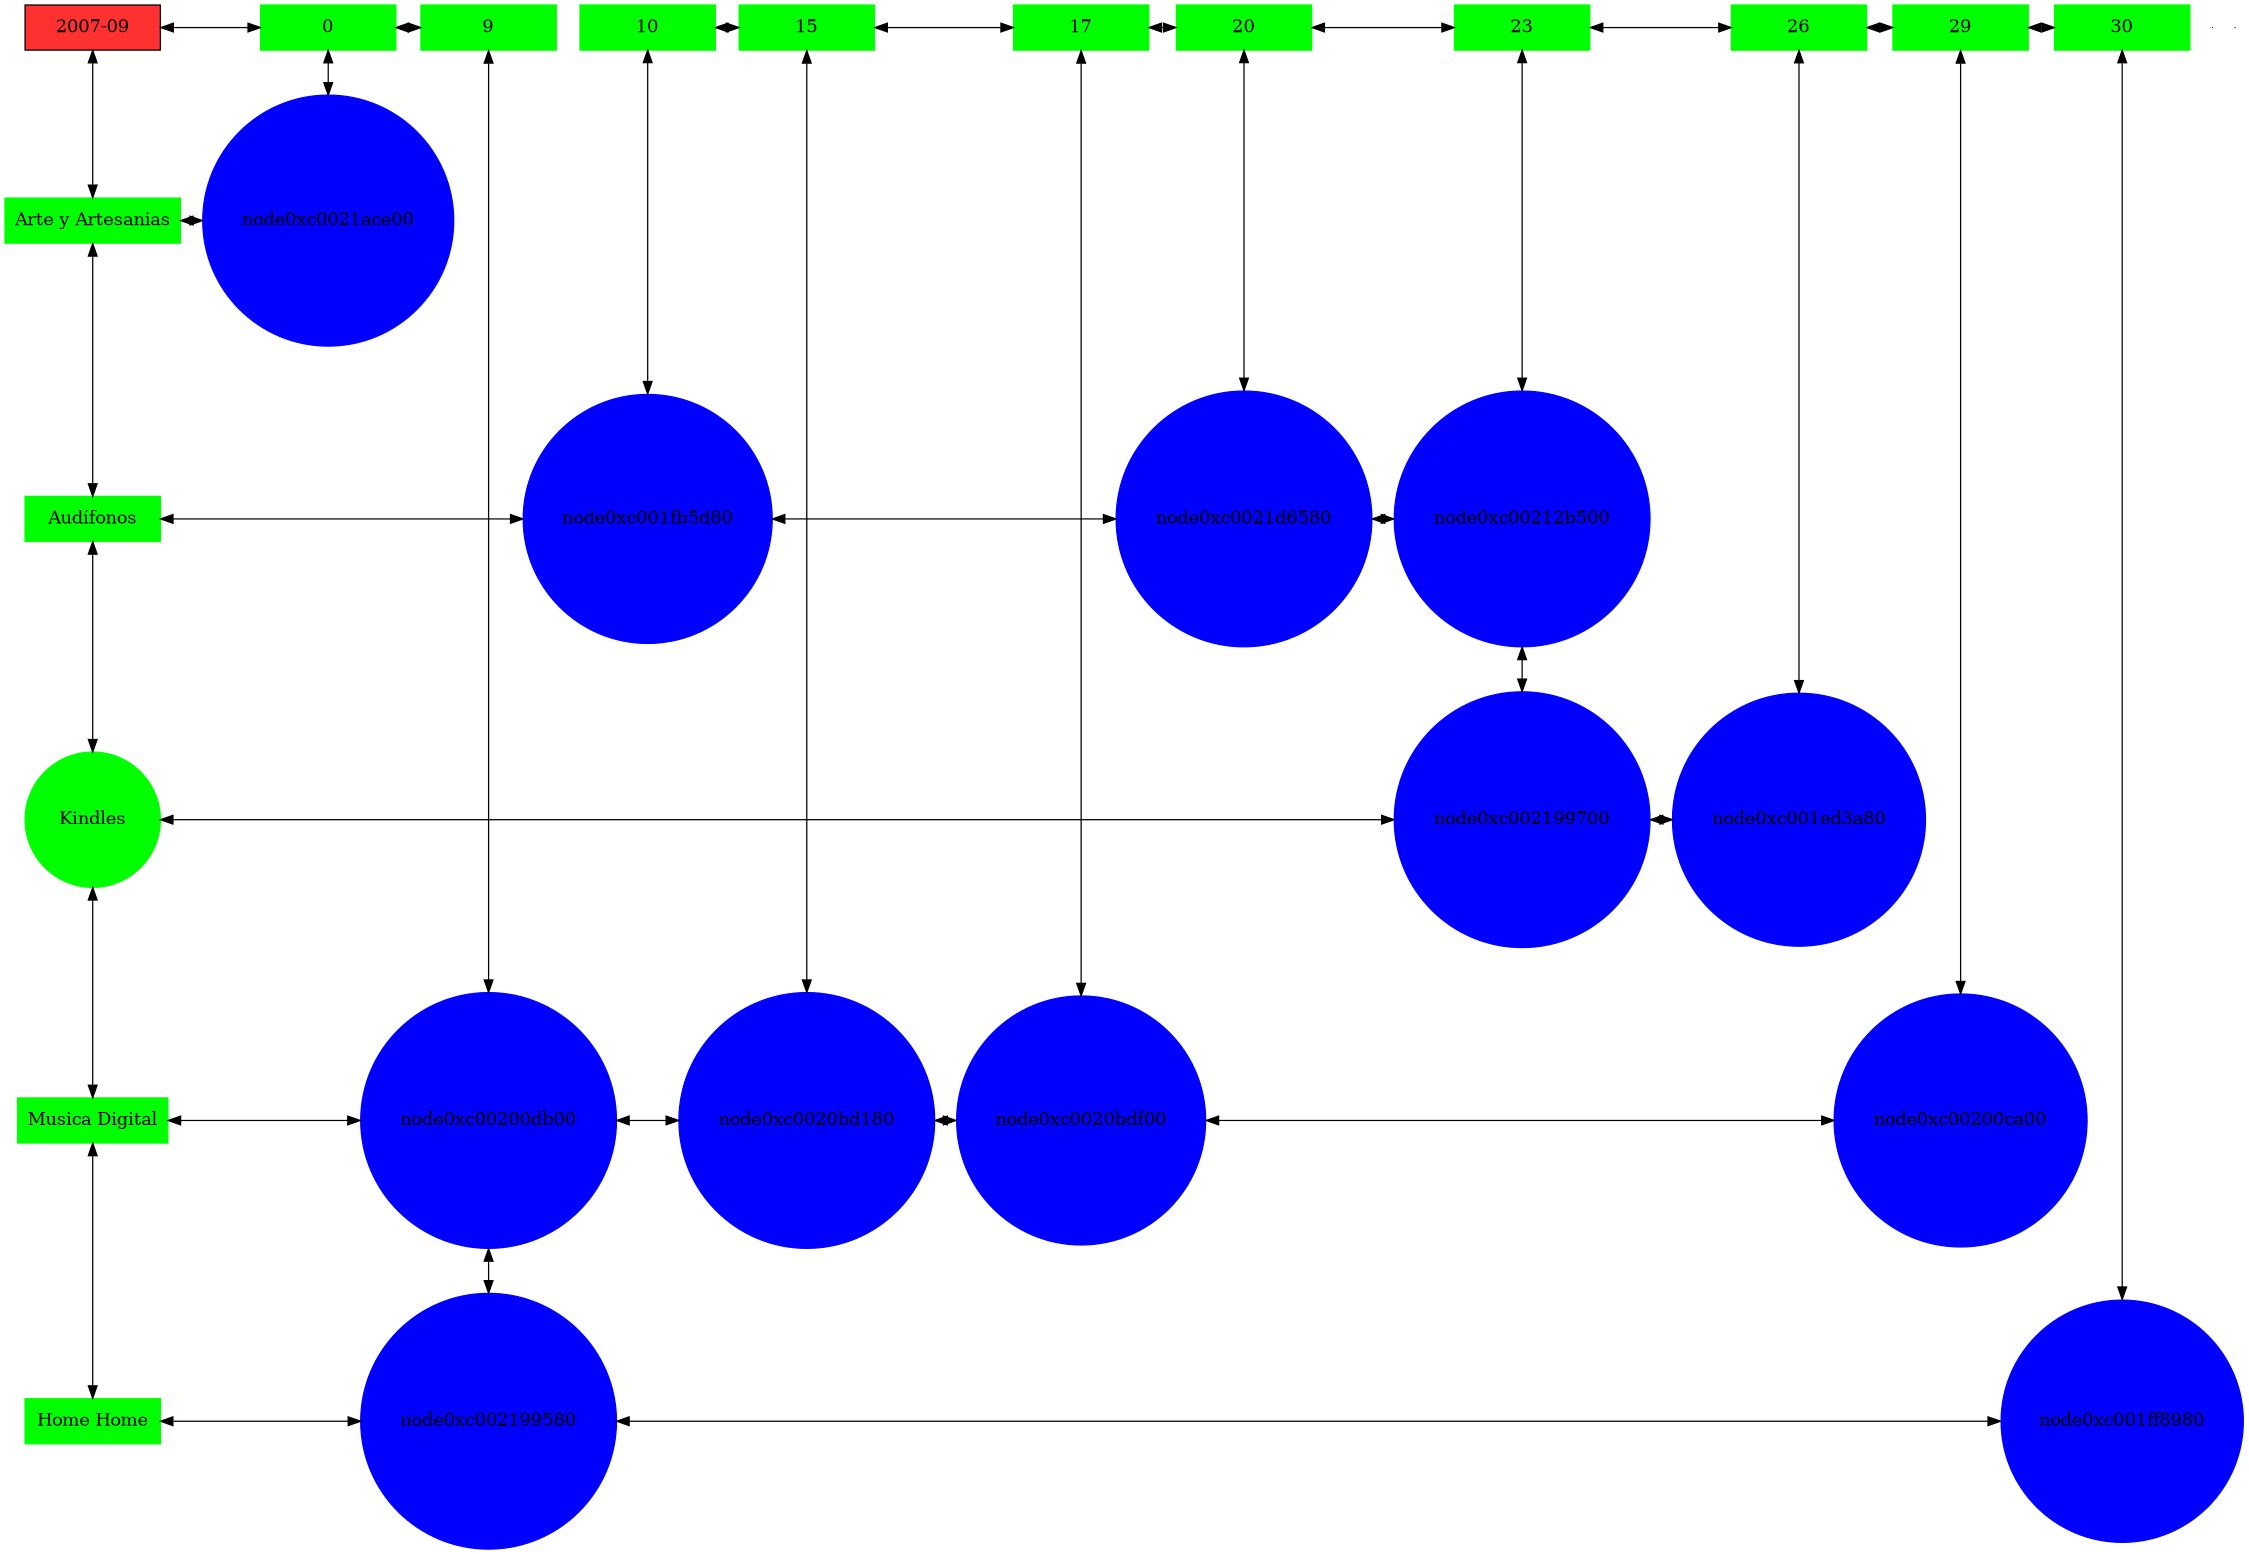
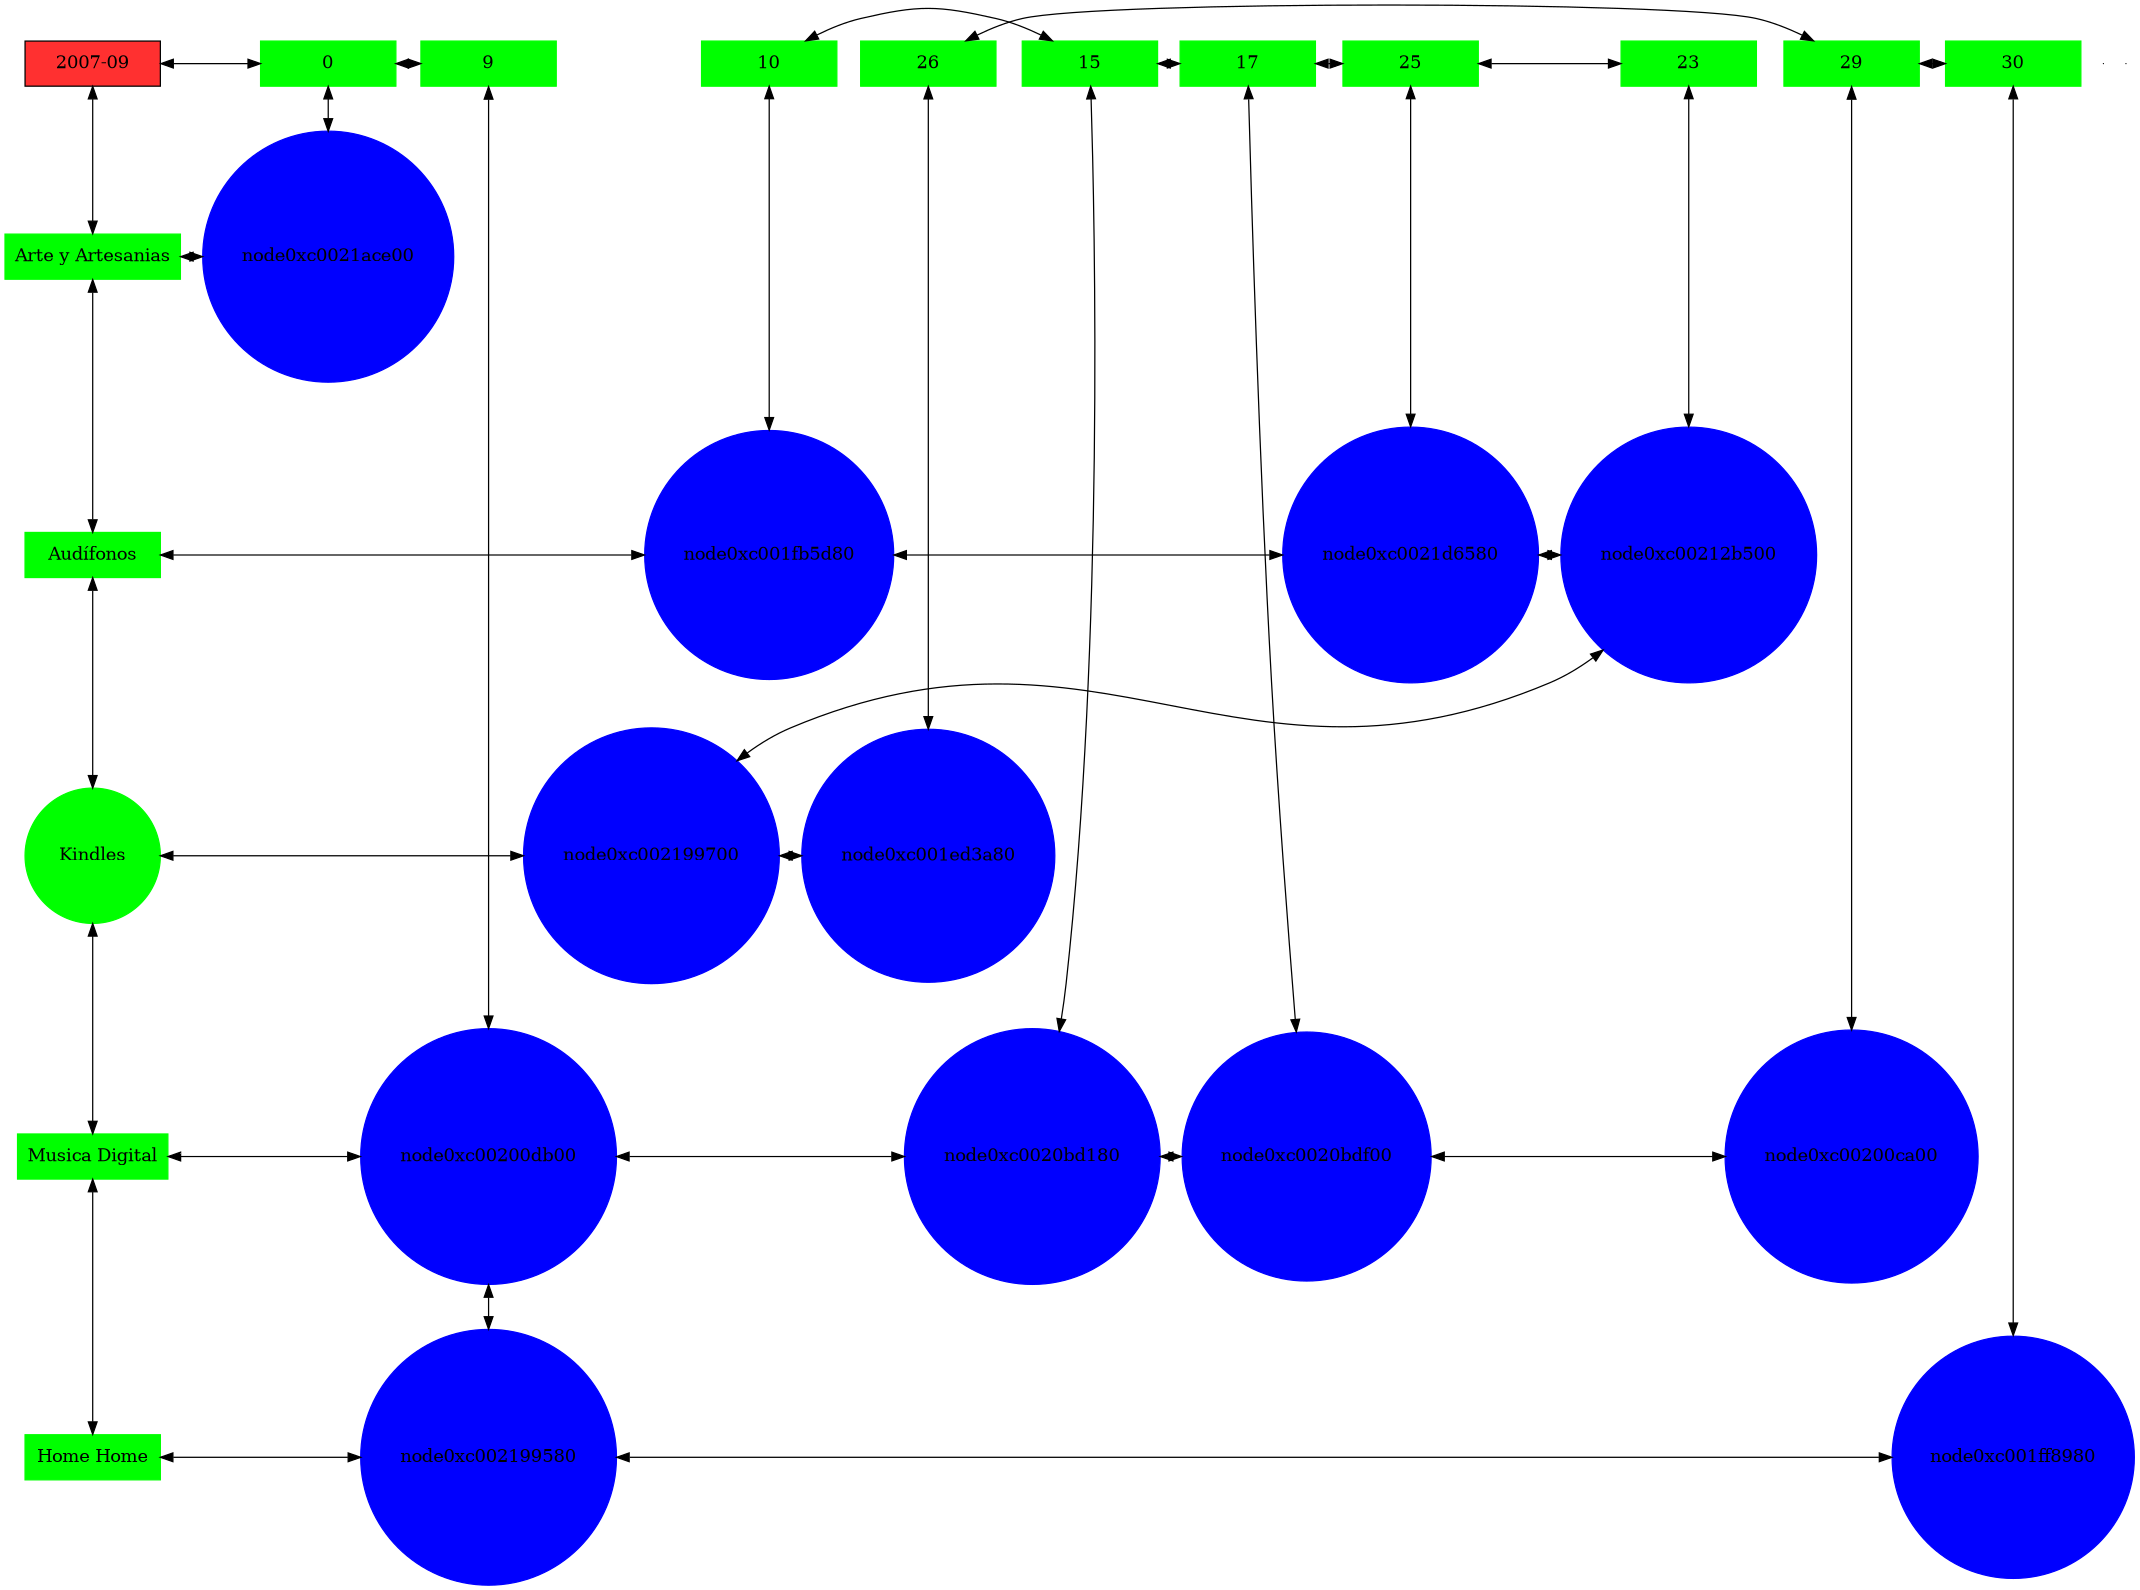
node "20": label "20" -> "25"
edge "23" -- "26": removed
